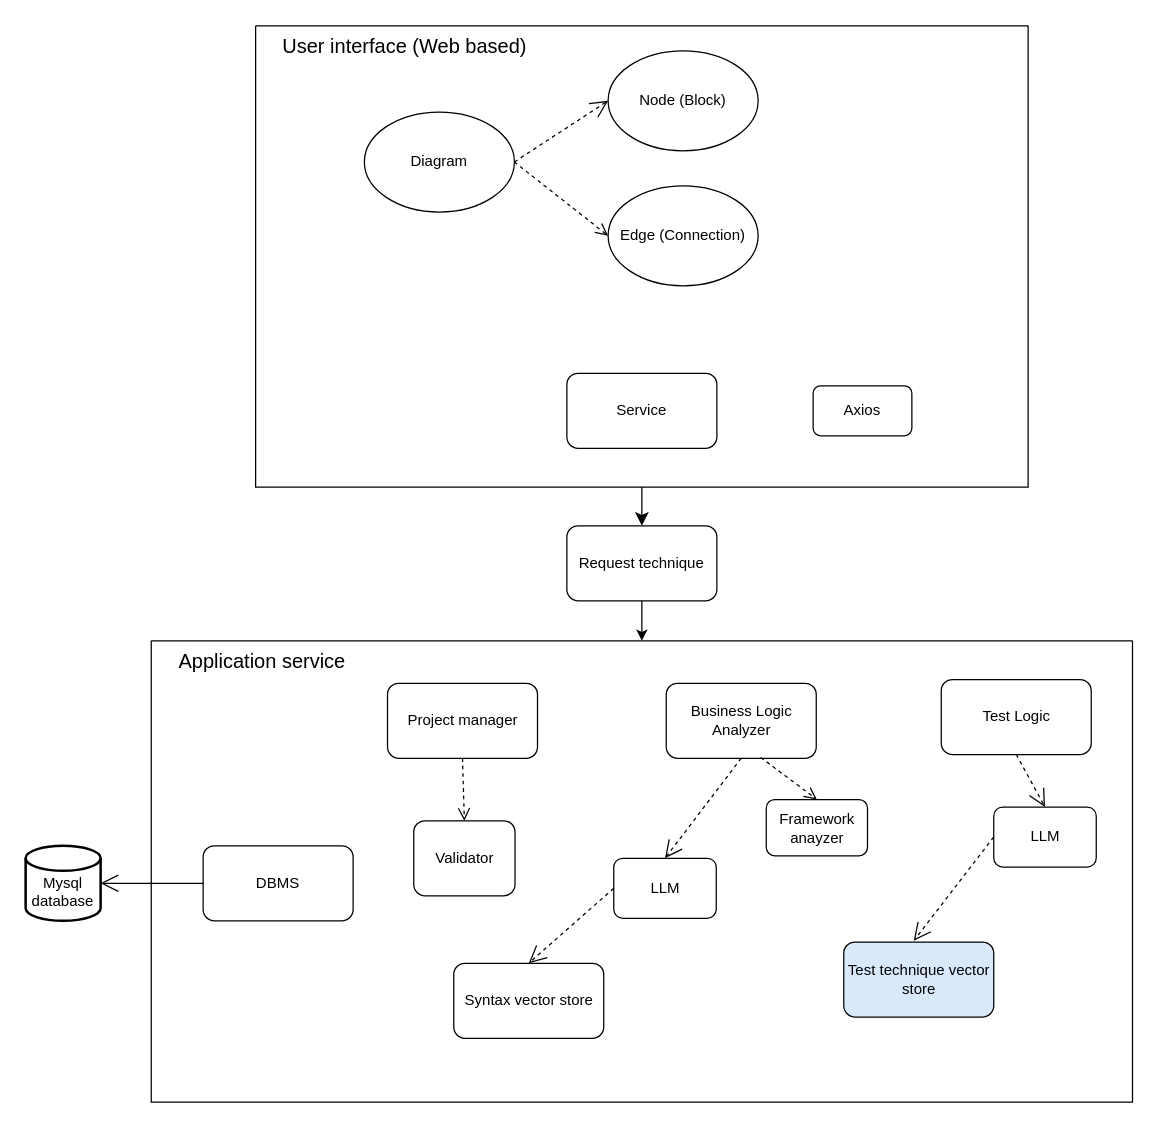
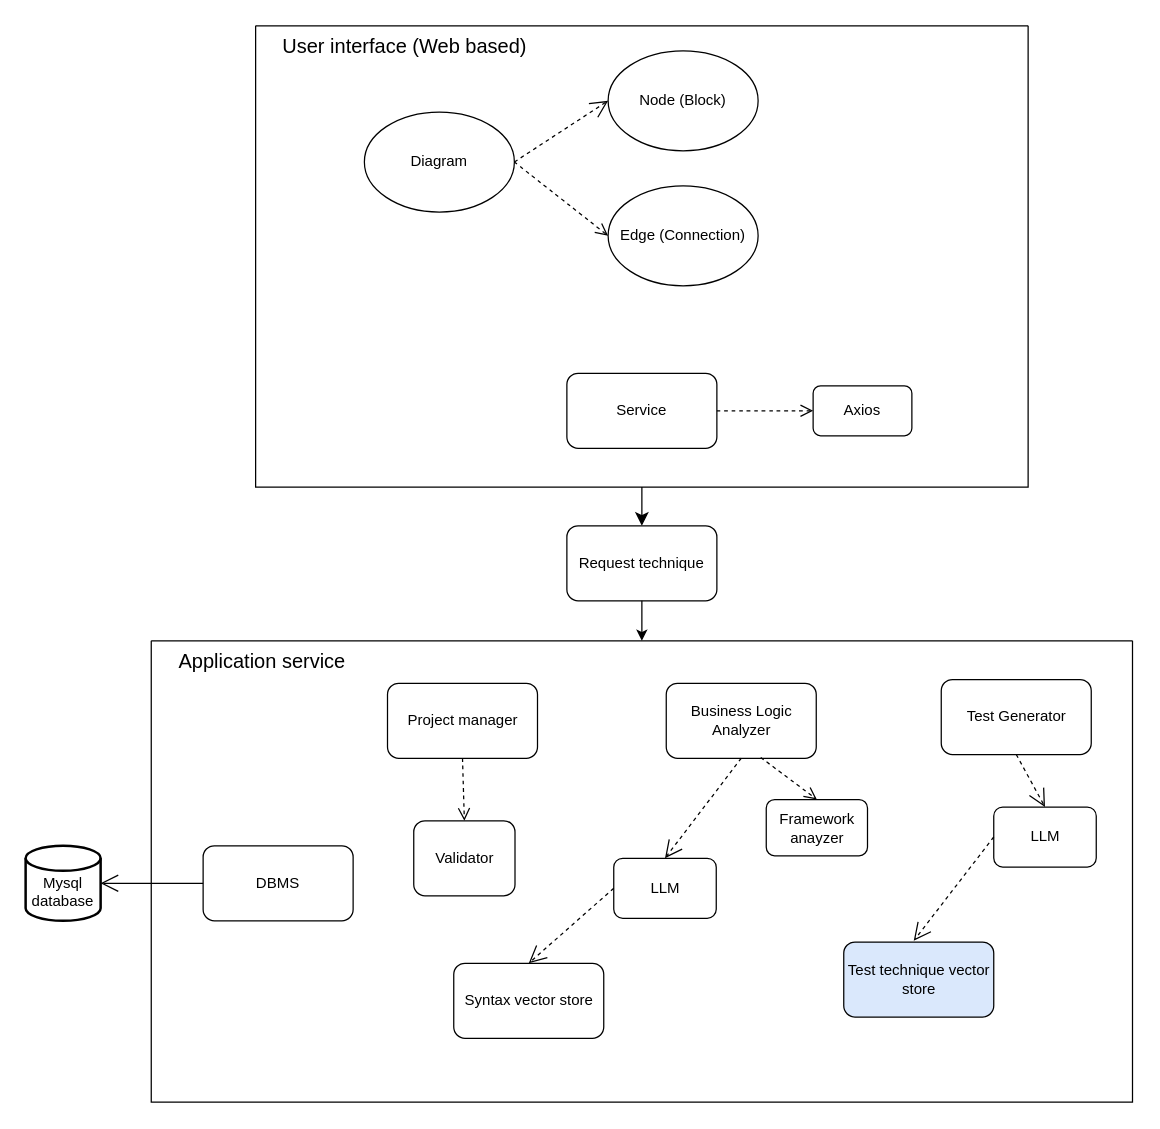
edge "Service" -> "Axios": added
node "Test Logic": label "Test Logic" -> "Test Generator"
